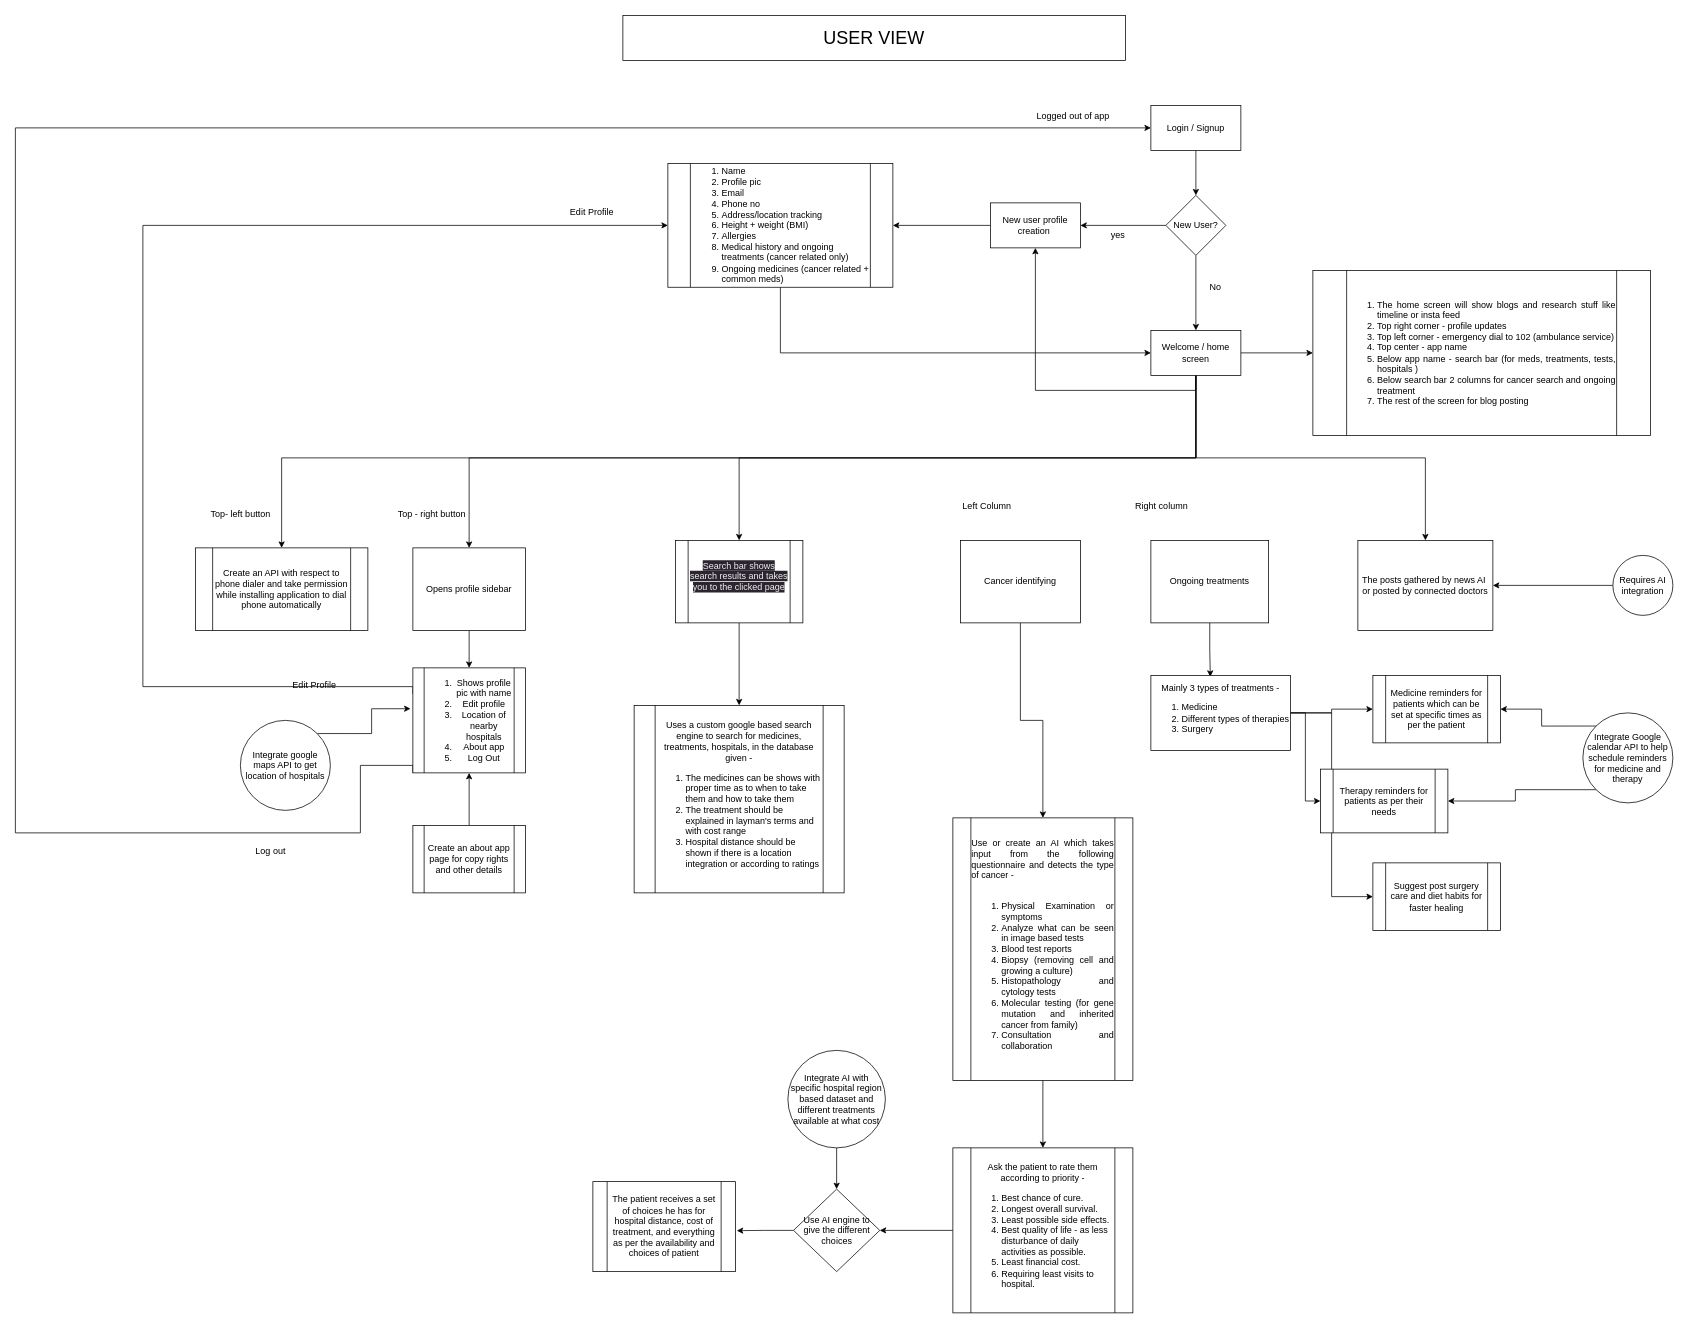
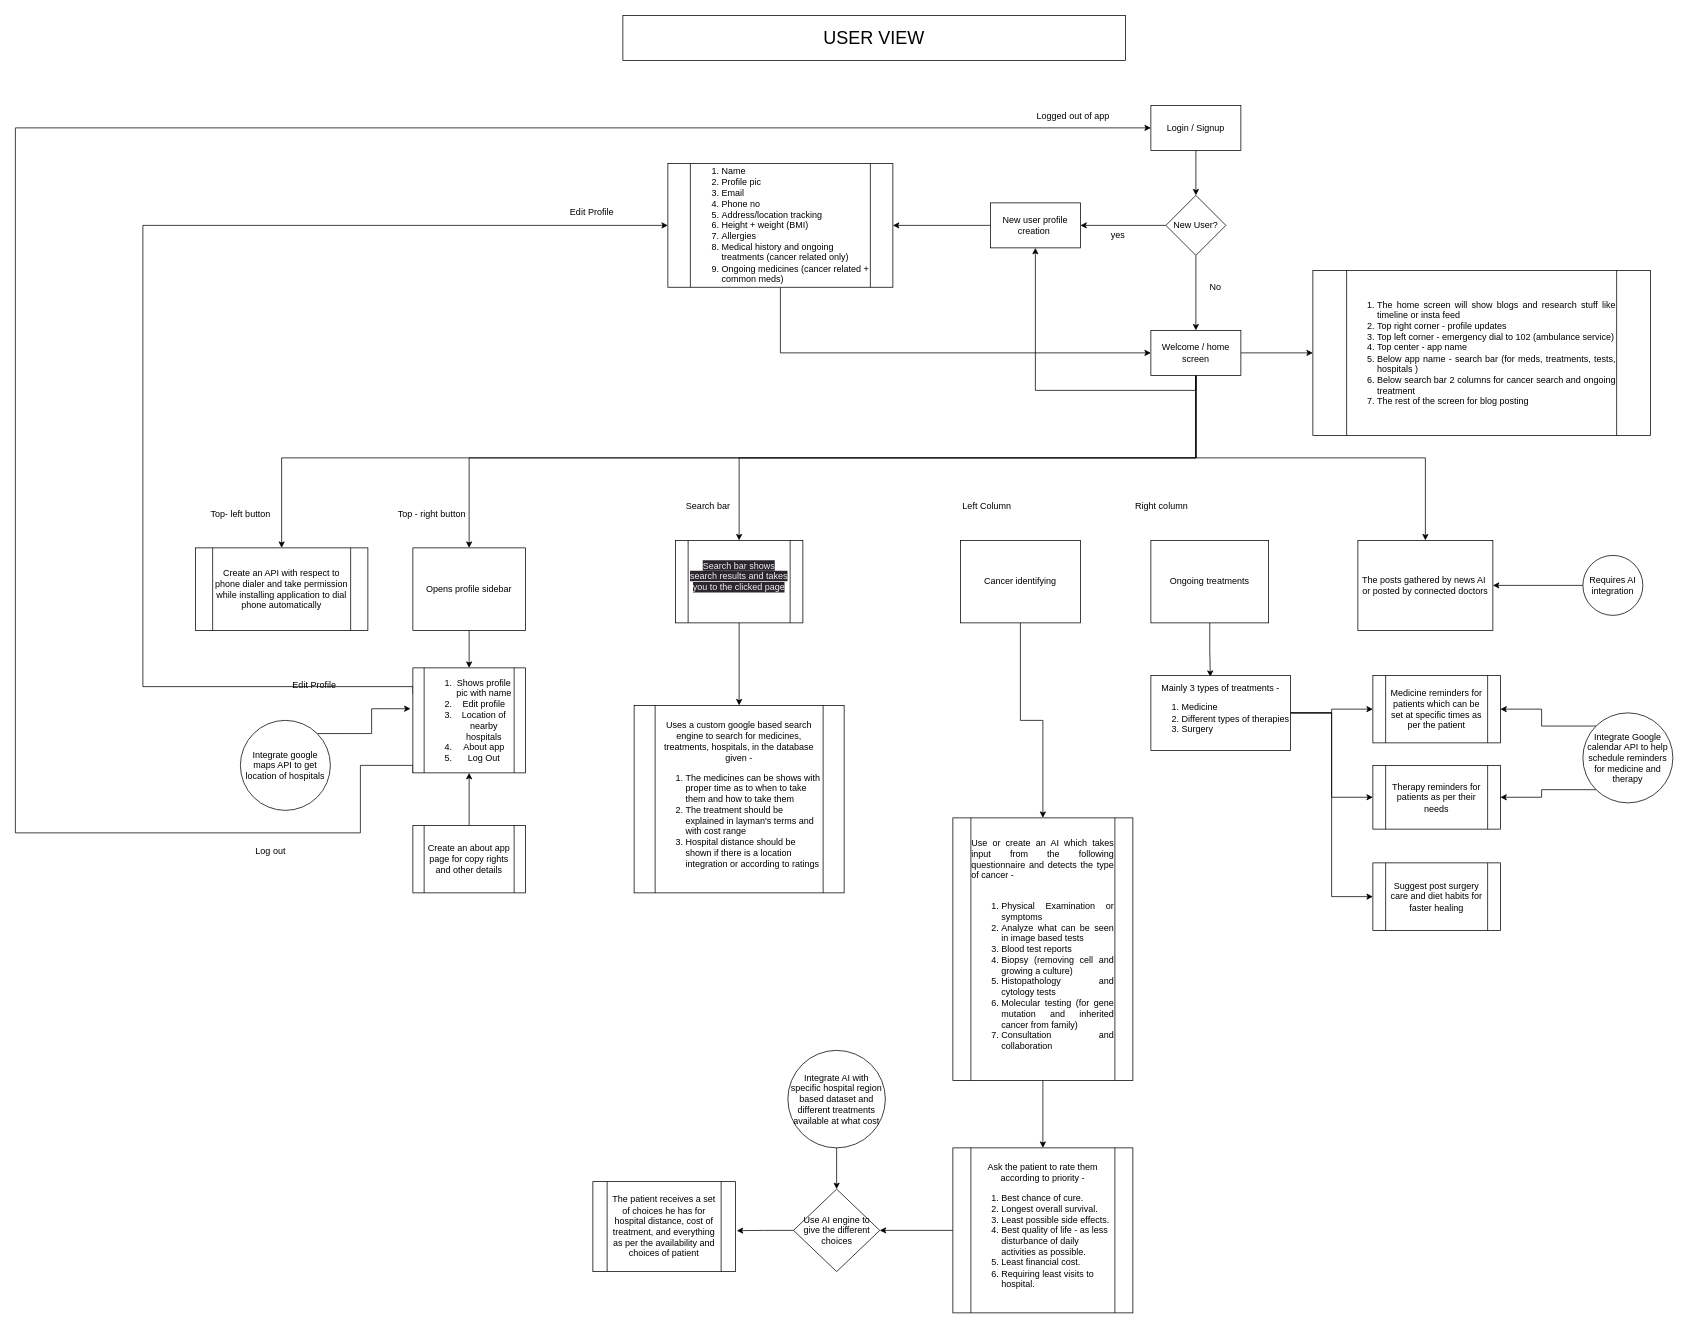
node "Search bar": added
node "Requires AI integration": moved (1643, 585) -> (1613, 585)
node "Therapy reminders for patients as per their needs": moved (1384, 801) -> (1437, 797)
